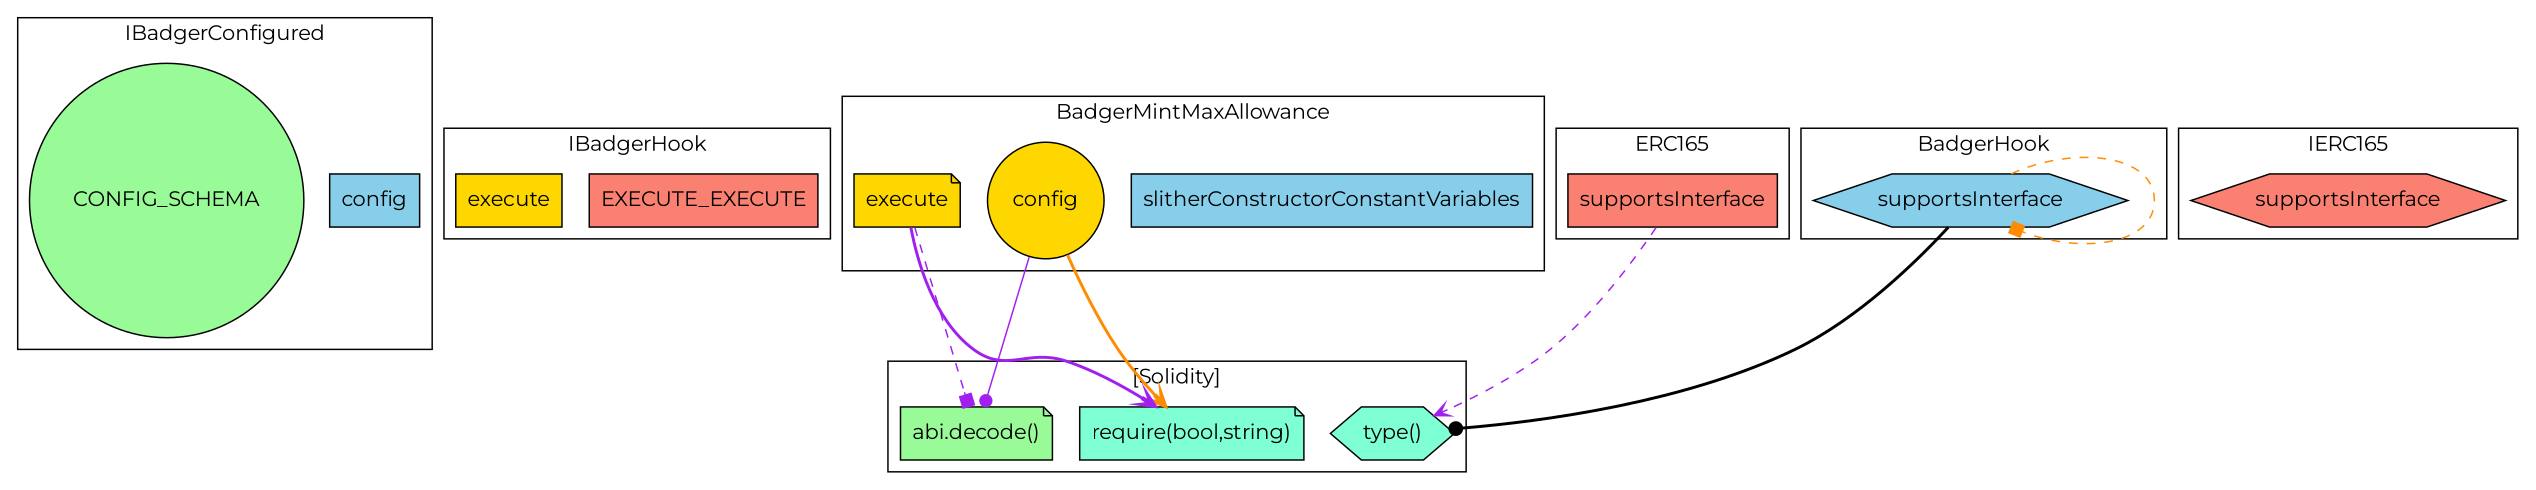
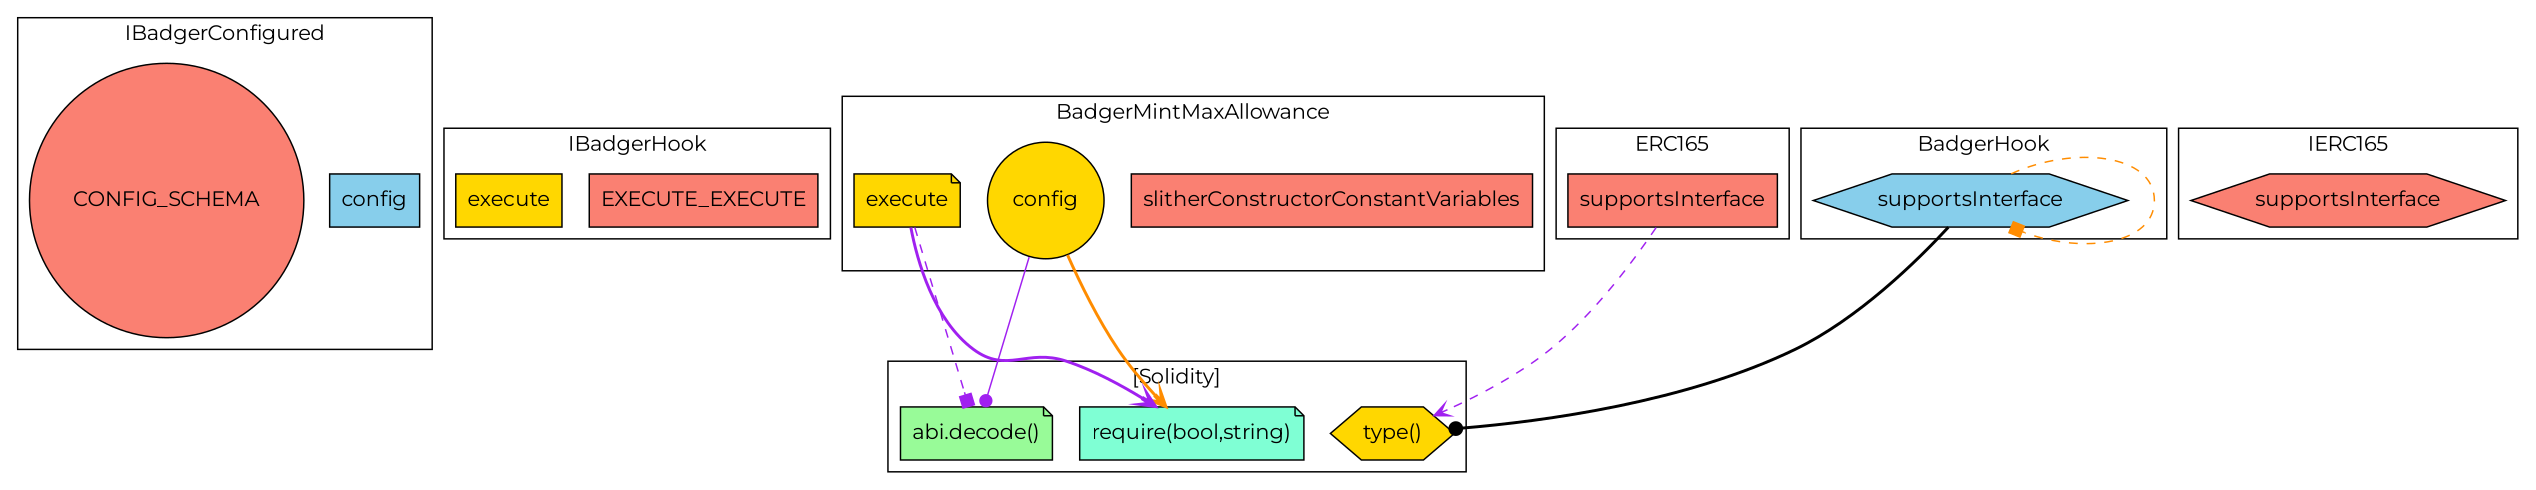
node "CONFIG_SCHEMA": fillcolor palegreen -> salmon
node "slitherConstructorConstantVariables": fillcolor skyblue -> salmon
node "type()": fillcolor aquamarine -> gold
